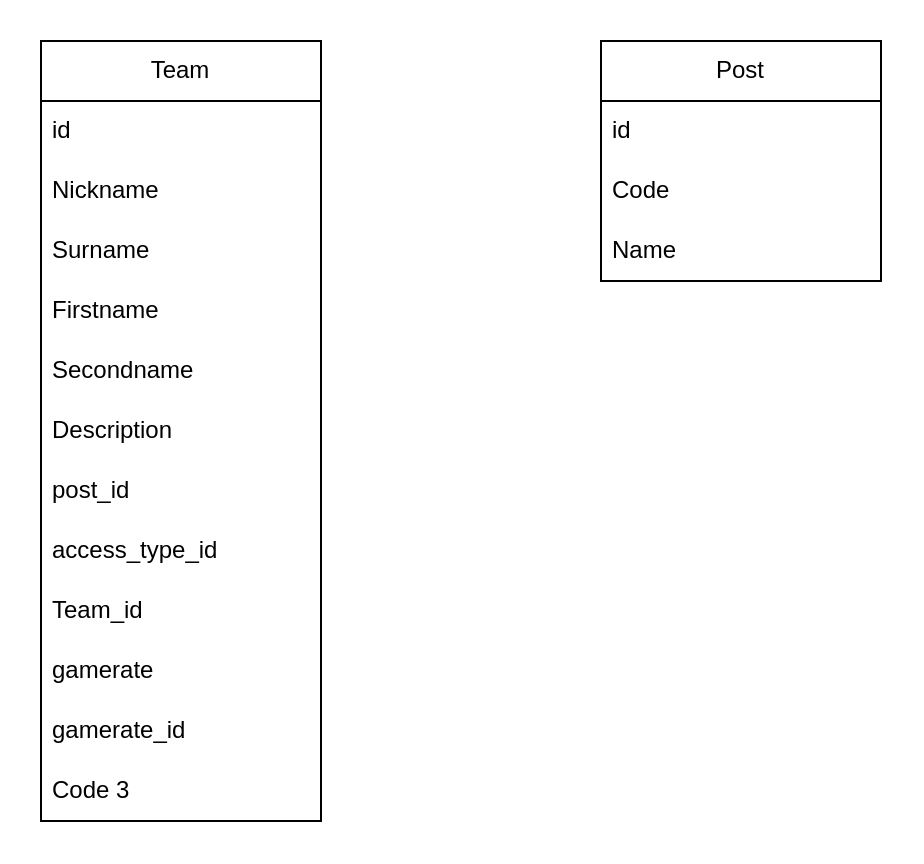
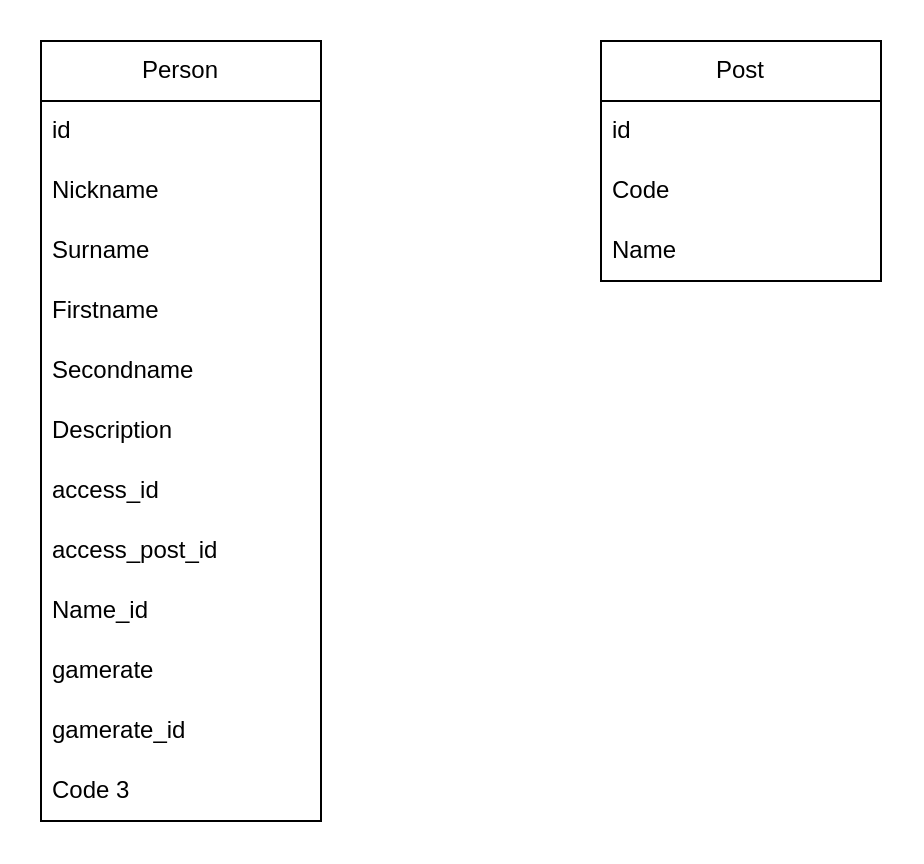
node "Team": label "Team" -> "Person"
node "post_id": label "post_id" -> "access_id"
node "access_type_id": label "access_type_id" -> "access_post_id"
node "Team_id": label "Team_id" -> "Name_id"
